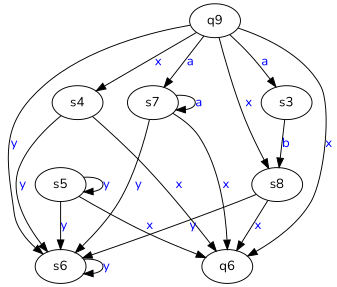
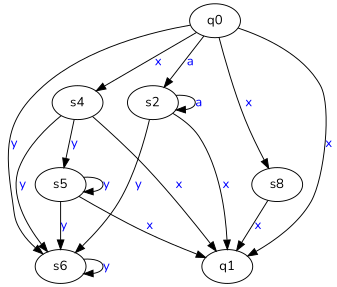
node "q9": label "q9" -> "q0"
node "s7": label "s7" -> "s2"
node "s3": removed
edge "s4" -> "s5": added, label "y"
edge "s8" -> "s6": removed, label "y"
node "q6": label "q6" -> "q1"
